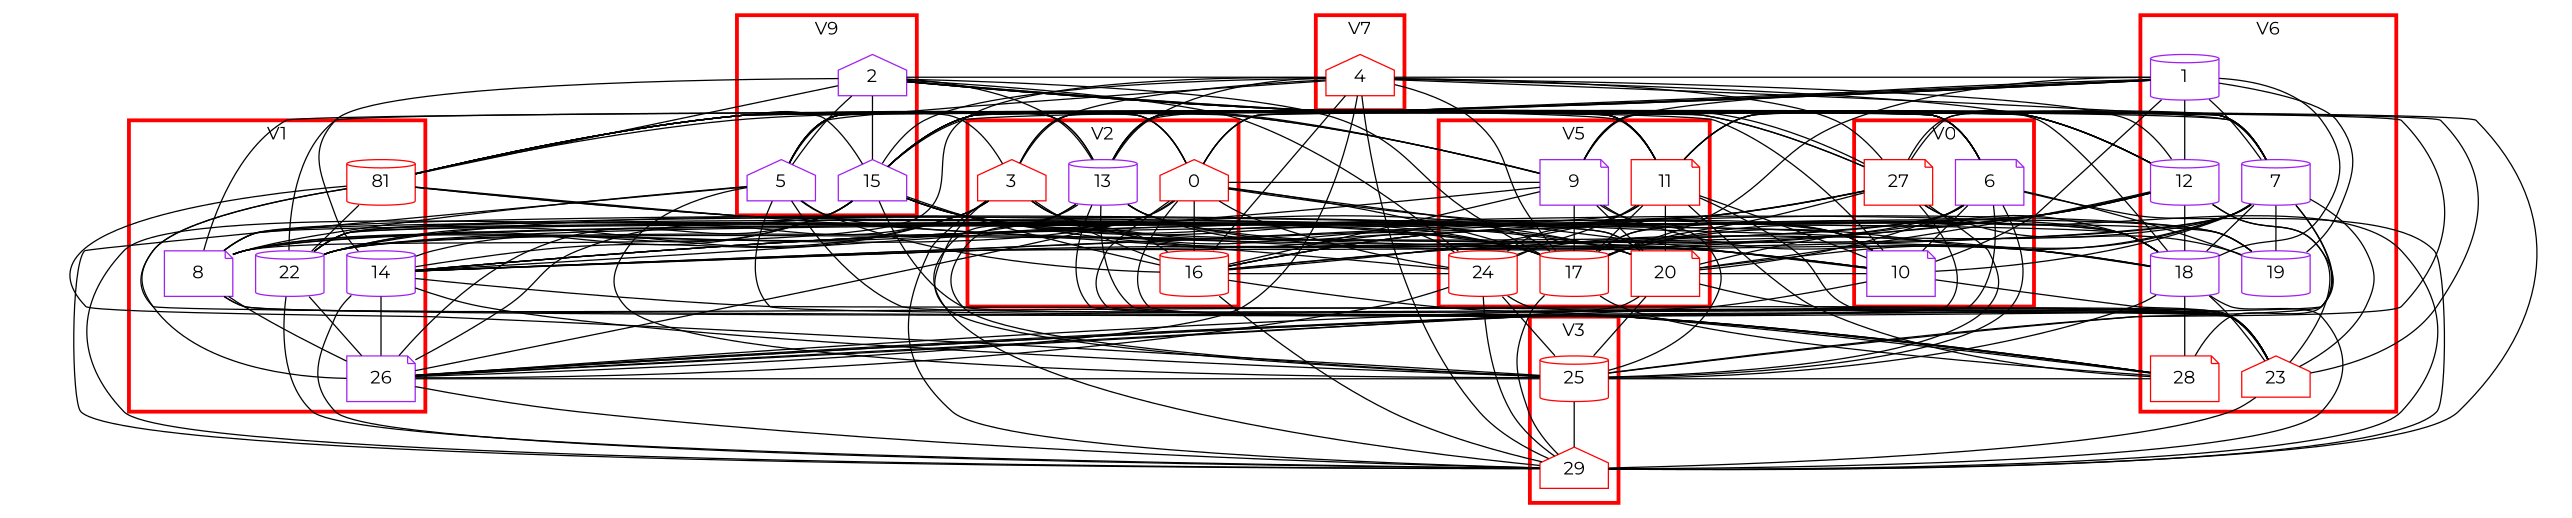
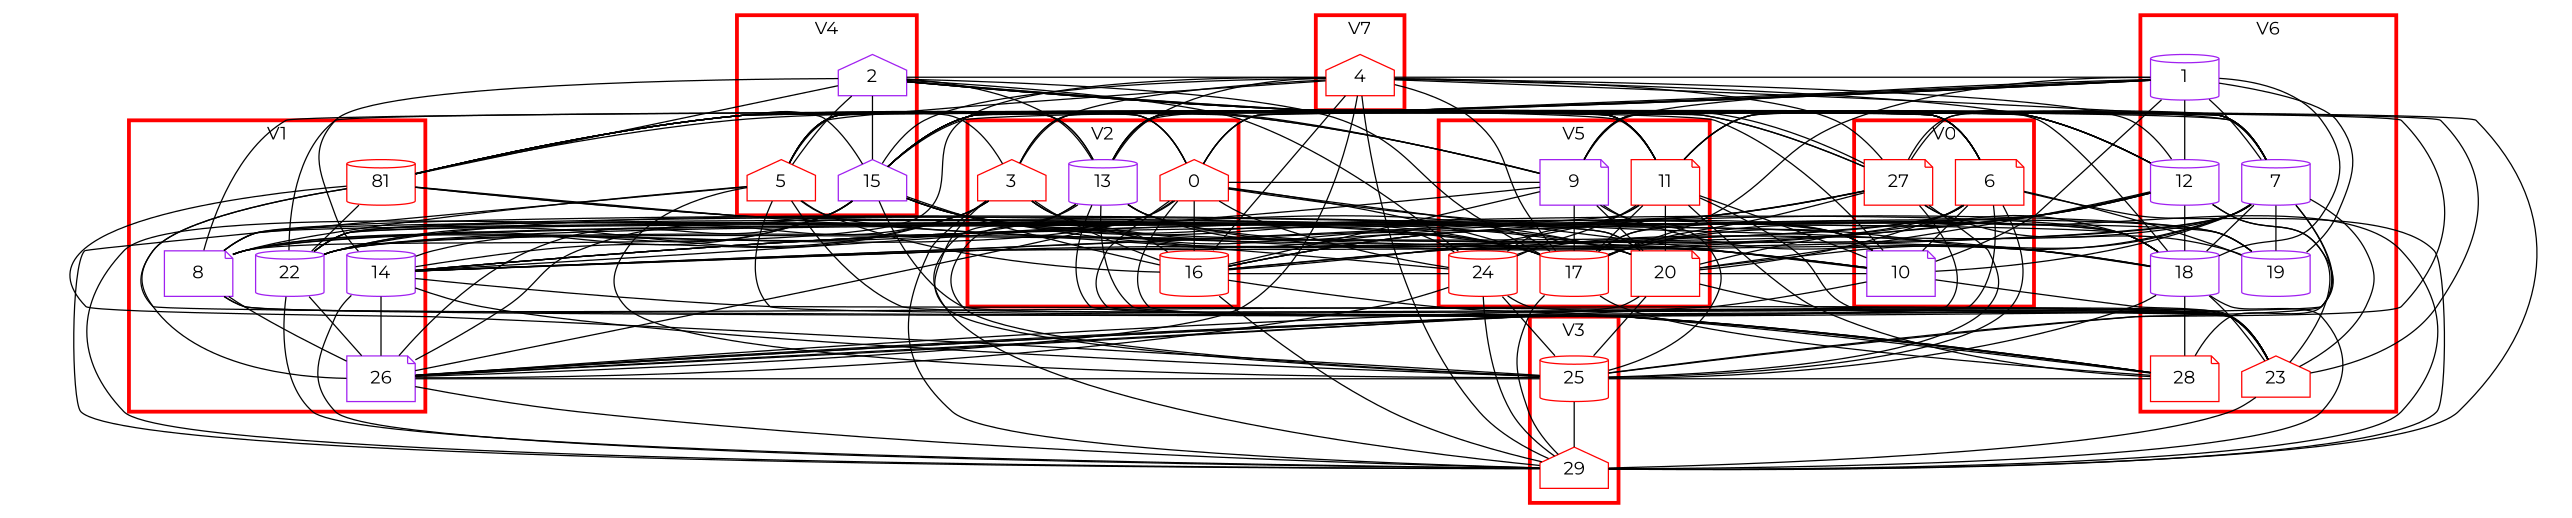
cluster "V9": label "V9" -> "V4"
edge "15" -- "7": added
node "5": color purple -> red
node "6": color purple -> red
